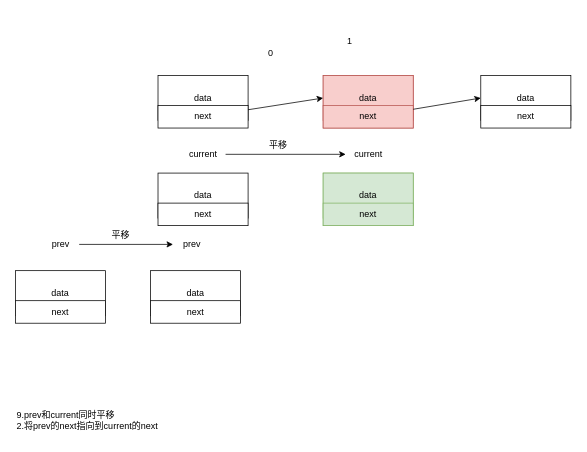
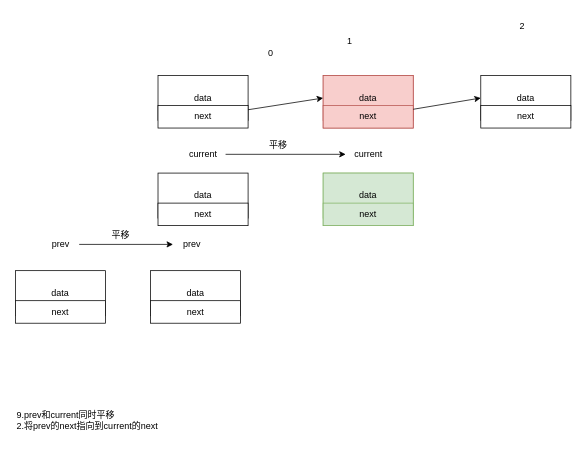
node "2": added
